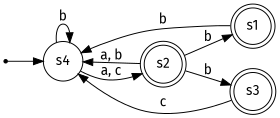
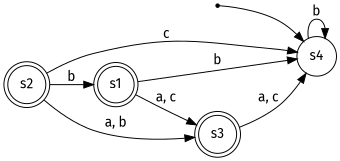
edge "s2" -> "s4": label "a, b" -> "c"
edge "s2" -> "s3": label "b" -> "a, b"
edge "s4" -> "s2": removed, label "a, c"
edge "s3" -> "s4": label "c" -> "a, c"
edge "s1" -> "s3": added, label "a, c"
